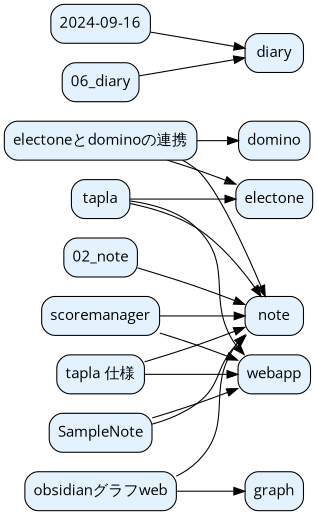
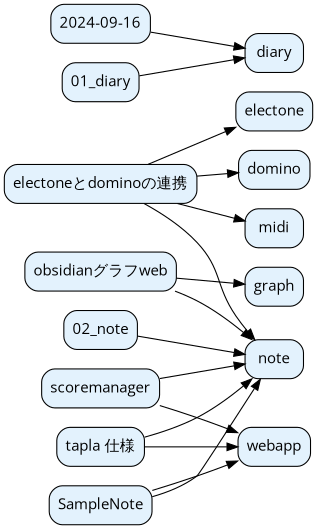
node "06_diary": label "06_diary" -> "01_diary"
node "tapla": removed
node "midi": added
